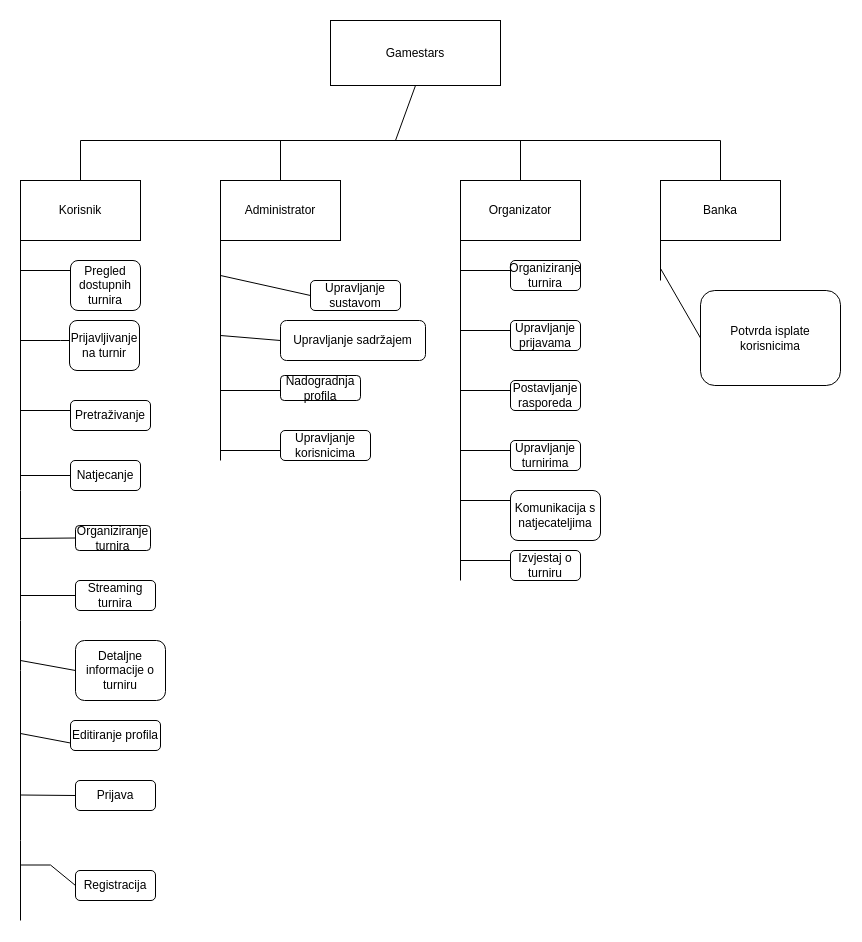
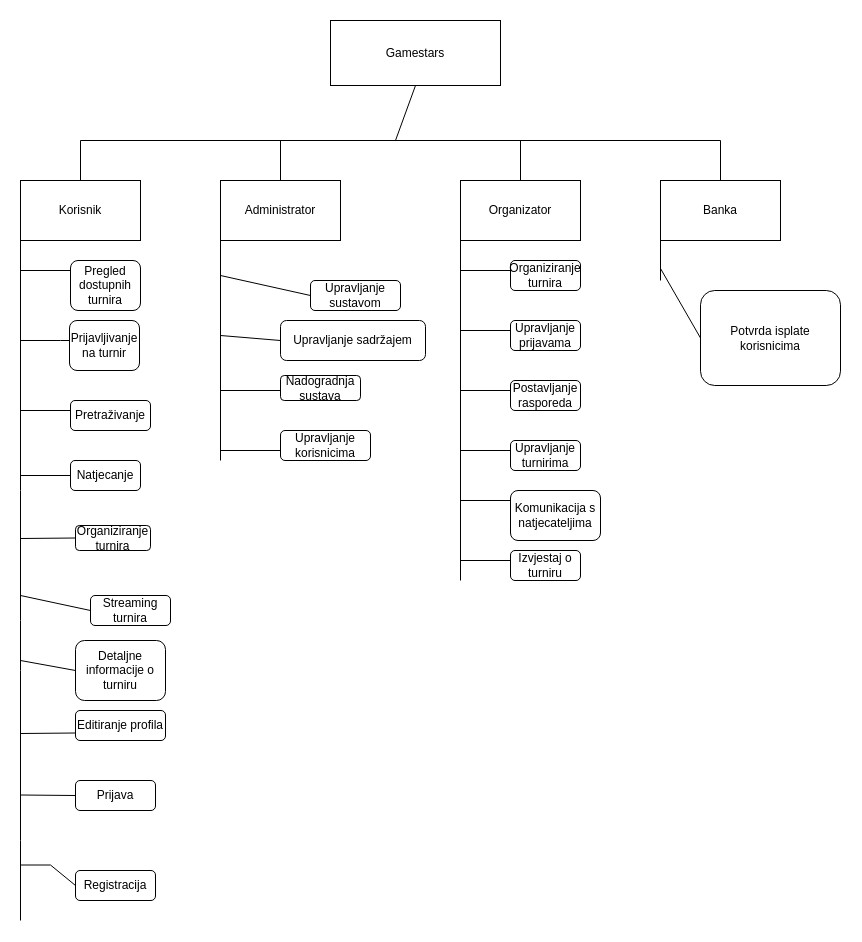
node "Nadogradnja profila": label "Nadogradnja profila" -> "Nadogradnja sustava"
node "Streaming turnira": moved (116, 596) -> (131, 611)
node "Editiranje profila": moved (116, 736) -> (121, 726)
